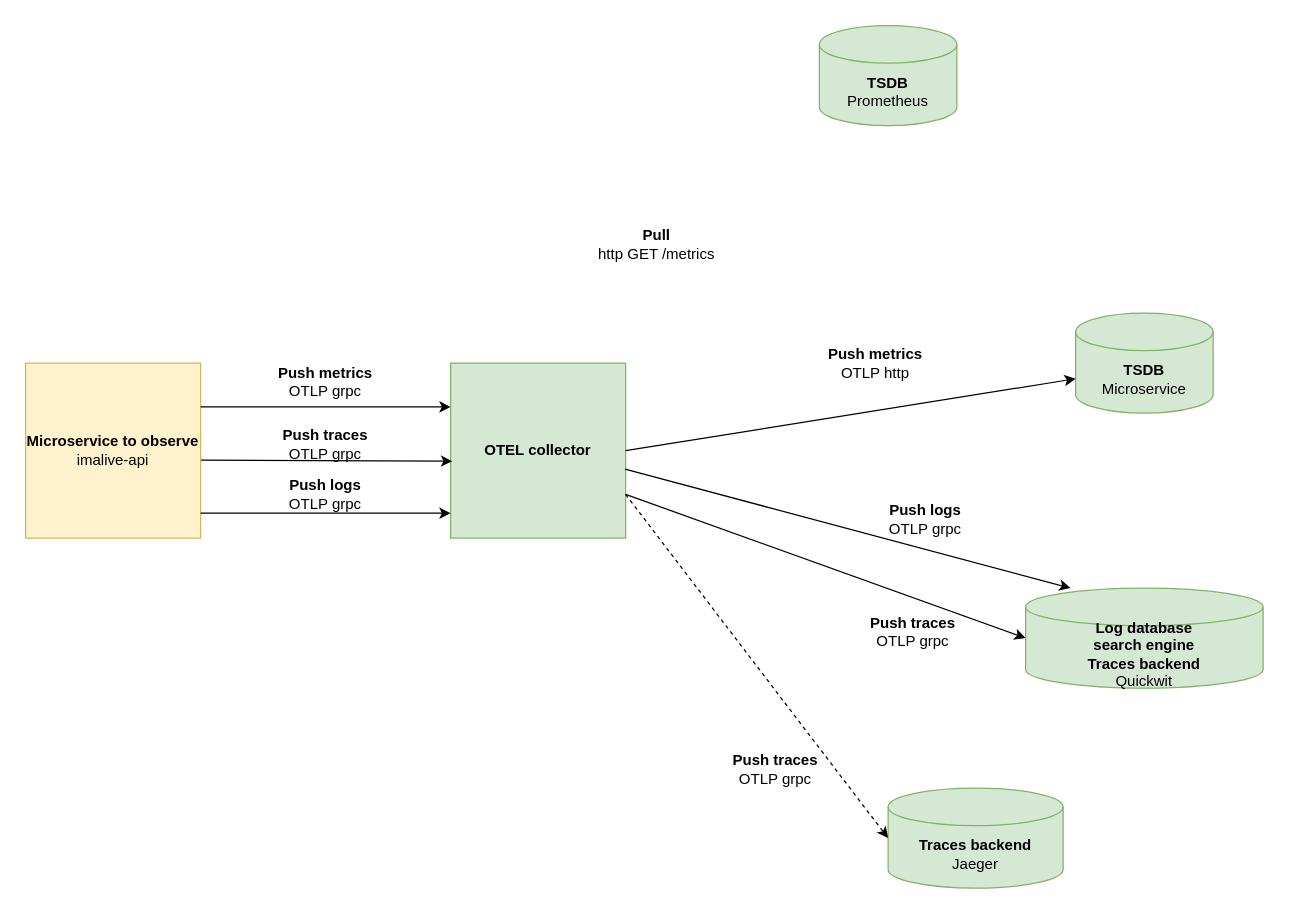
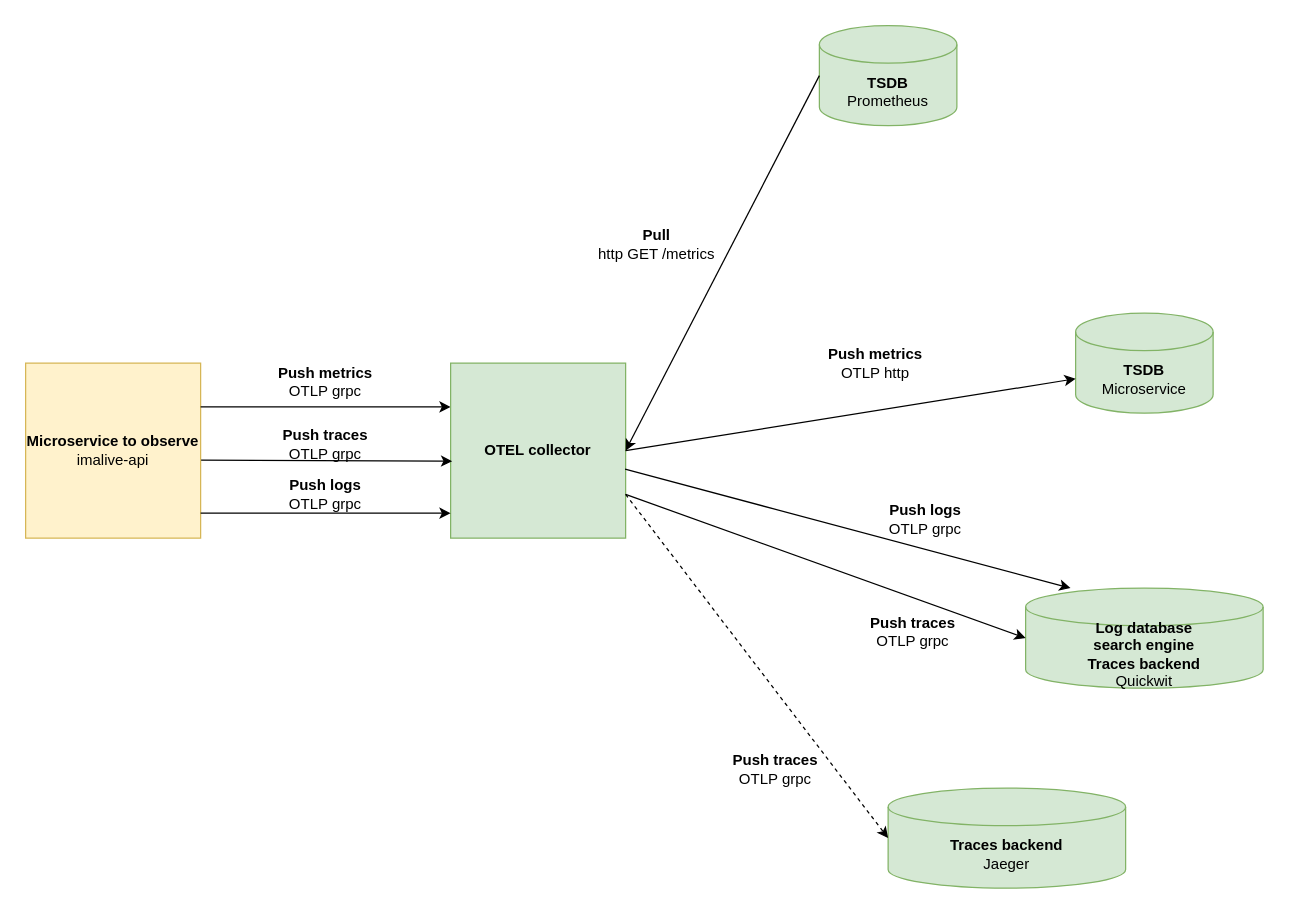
edge "TSDB Prometheus" -> "OTEL collector": added
node "Traces backend Jaeger": size 175x100 -> 238x100
